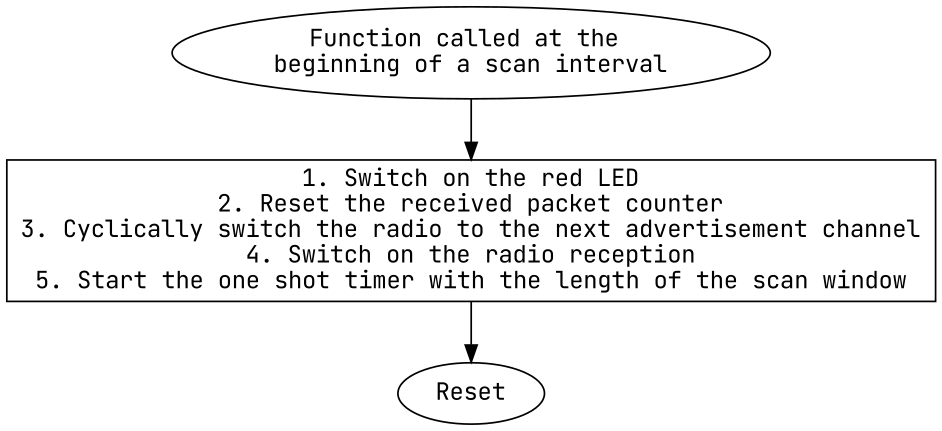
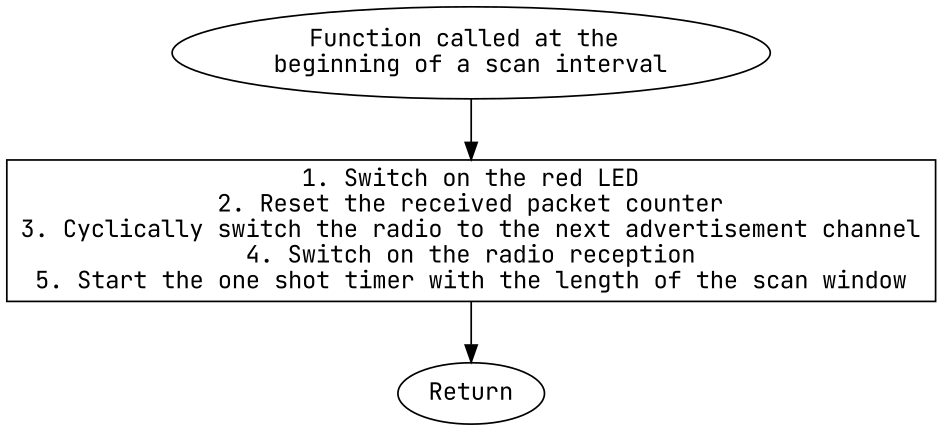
node "Reset": label "Reset" -> "Return"
